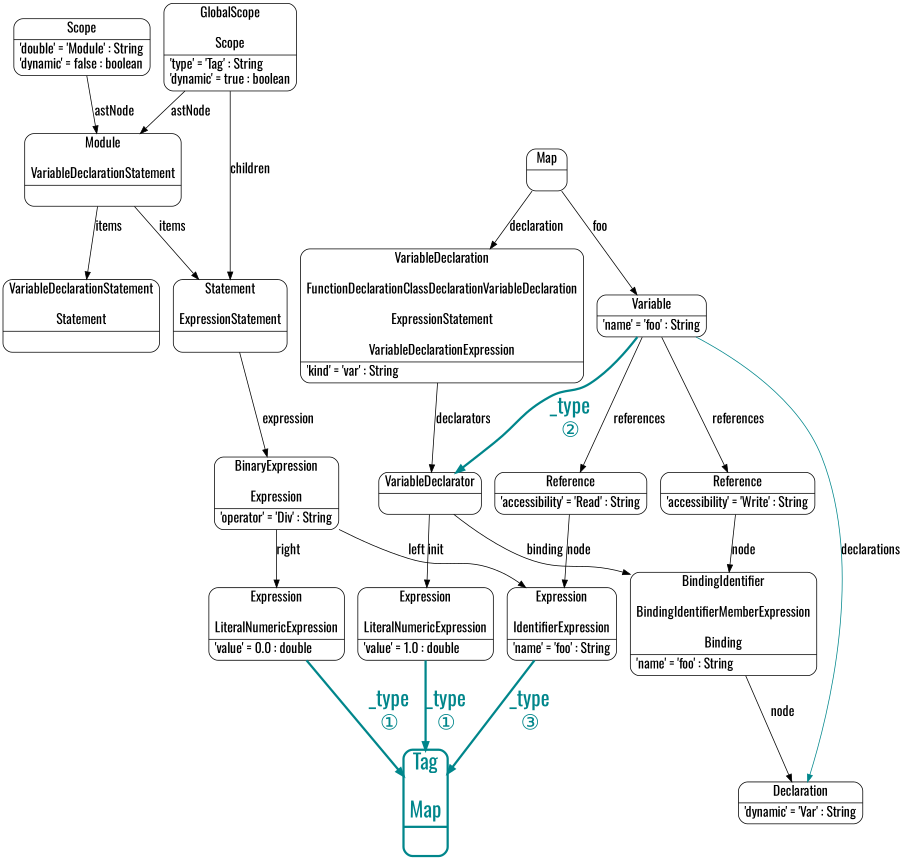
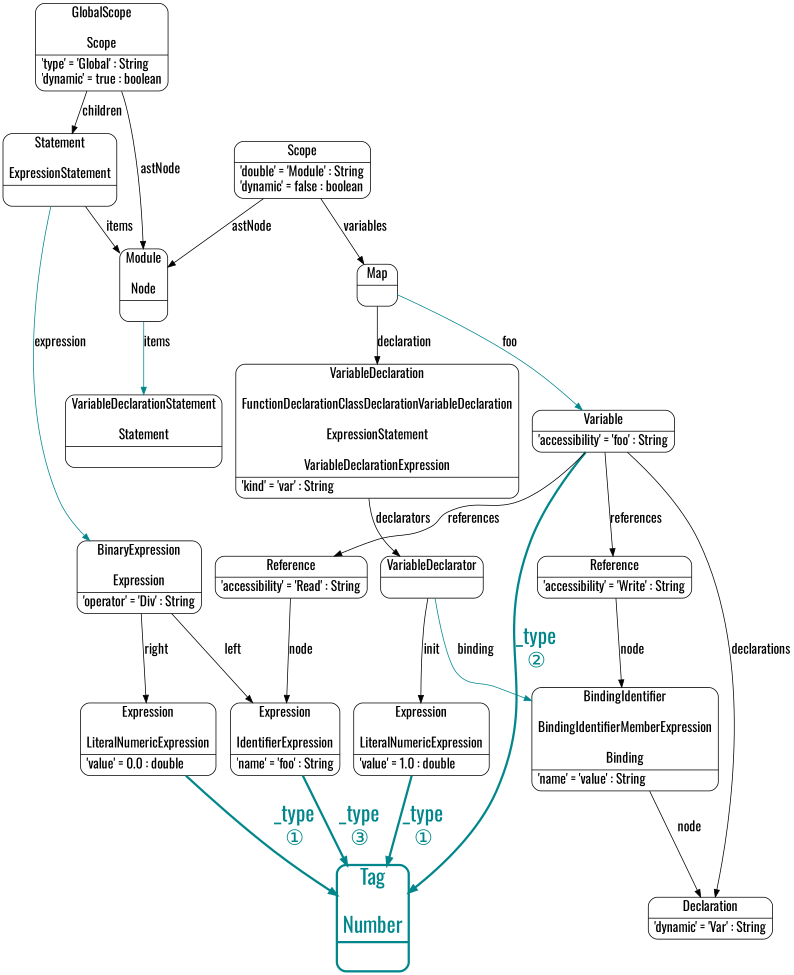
node "GlobalScope": text "'type' = 'Tag' : String" -> "'type' = 'Global' : String"
node "Module": text "VariableDeclarationStatement" -> "Node"
edge "Scope" -> "Map": added, label "variables"
edge "Module" -> "VariableDeclarationStatement": color black -> turquoise4
edge "Module" -> "Statement": reversed
edge "Map" -> "Variable": color black -> turquoise4
node "Variable": text "'name' = 'foo' : String" -> "'accessibility' = 'foo' : String"
edge "Variable" -> "VariableDeclarator": now "Variable" -> "Tag"
edge "Statement" -> "BinaryExpression": color black -> turquoise4
edge "Variable" -> "Declaration": color turquoise4 -> black
edge "VariableDeclarator" -> "BindingIdentifier": color black -> turquoise4
node "BindingIdentifier": text "'name' = 'foo' : String" -> "'name' = 'value' : String"
node "Tag": text "Map" -> "Number"
